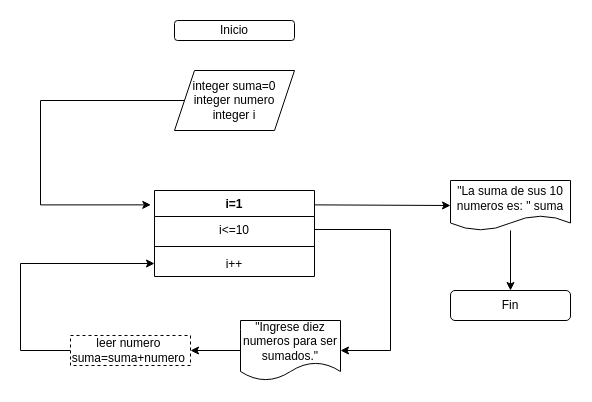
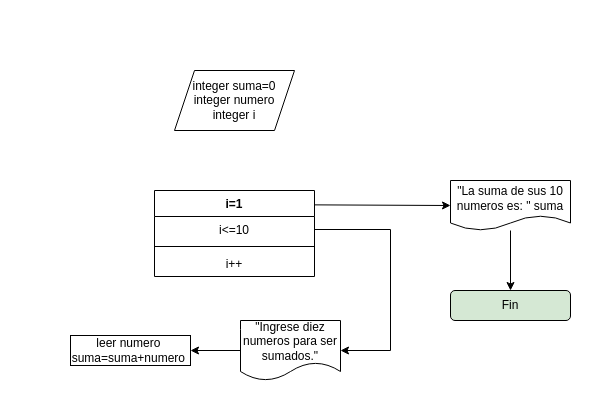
node "Inicio": removed
edge "integer suma=0 integer numero integer i" -> "i=1": removed
edge "leer numero suma=suma+numero" -> "i++": removed
node "Fin": fillcolor #ffffff -> #d5e8d4
node "leer numero suma=suma+numero": style dashed -> solid
